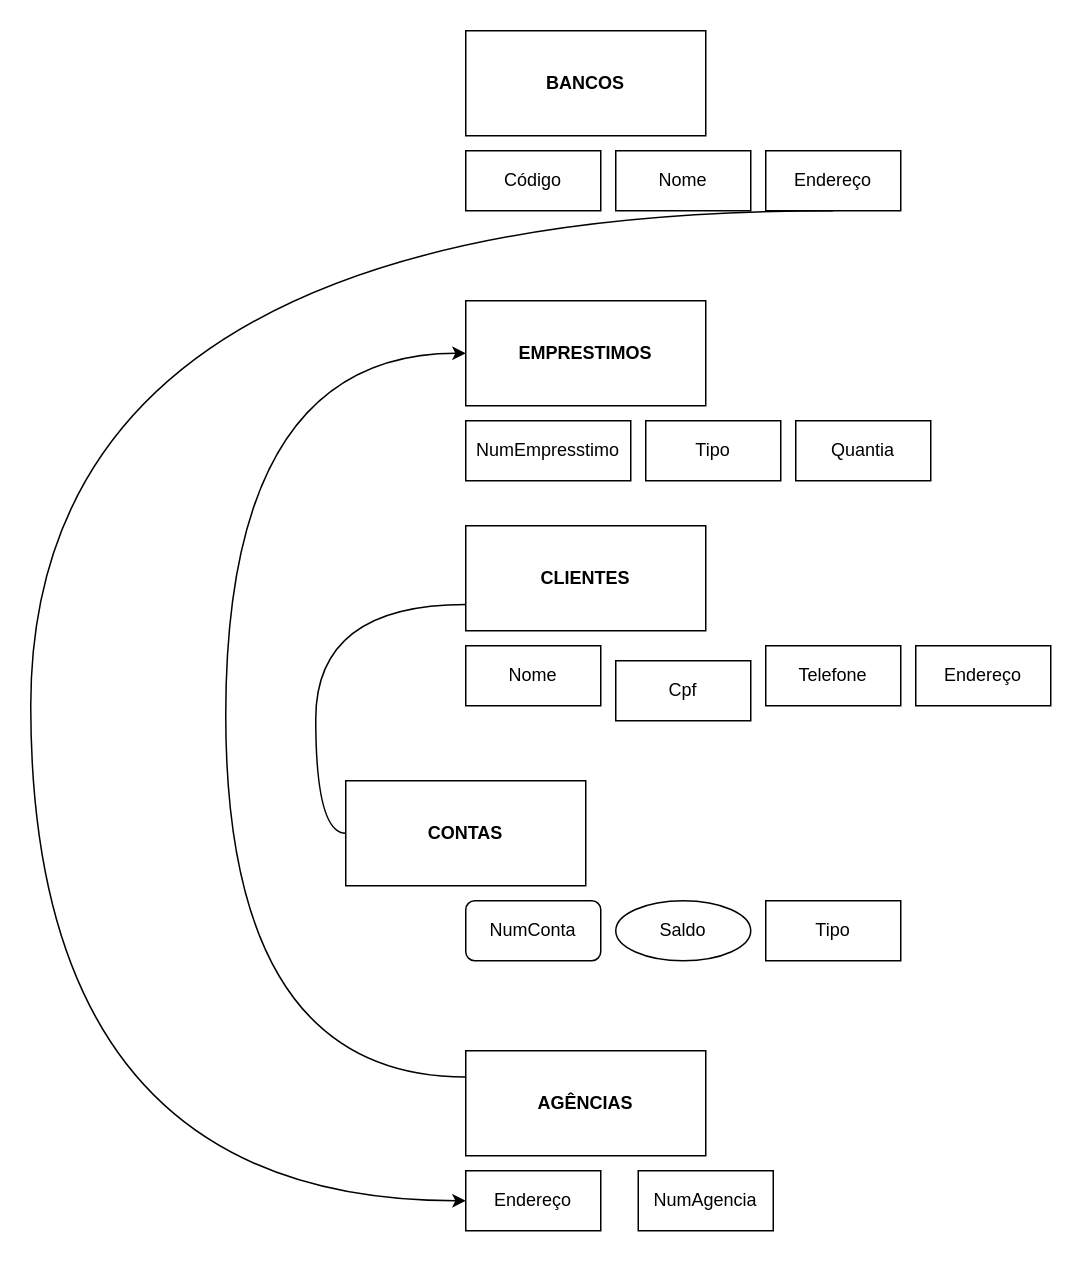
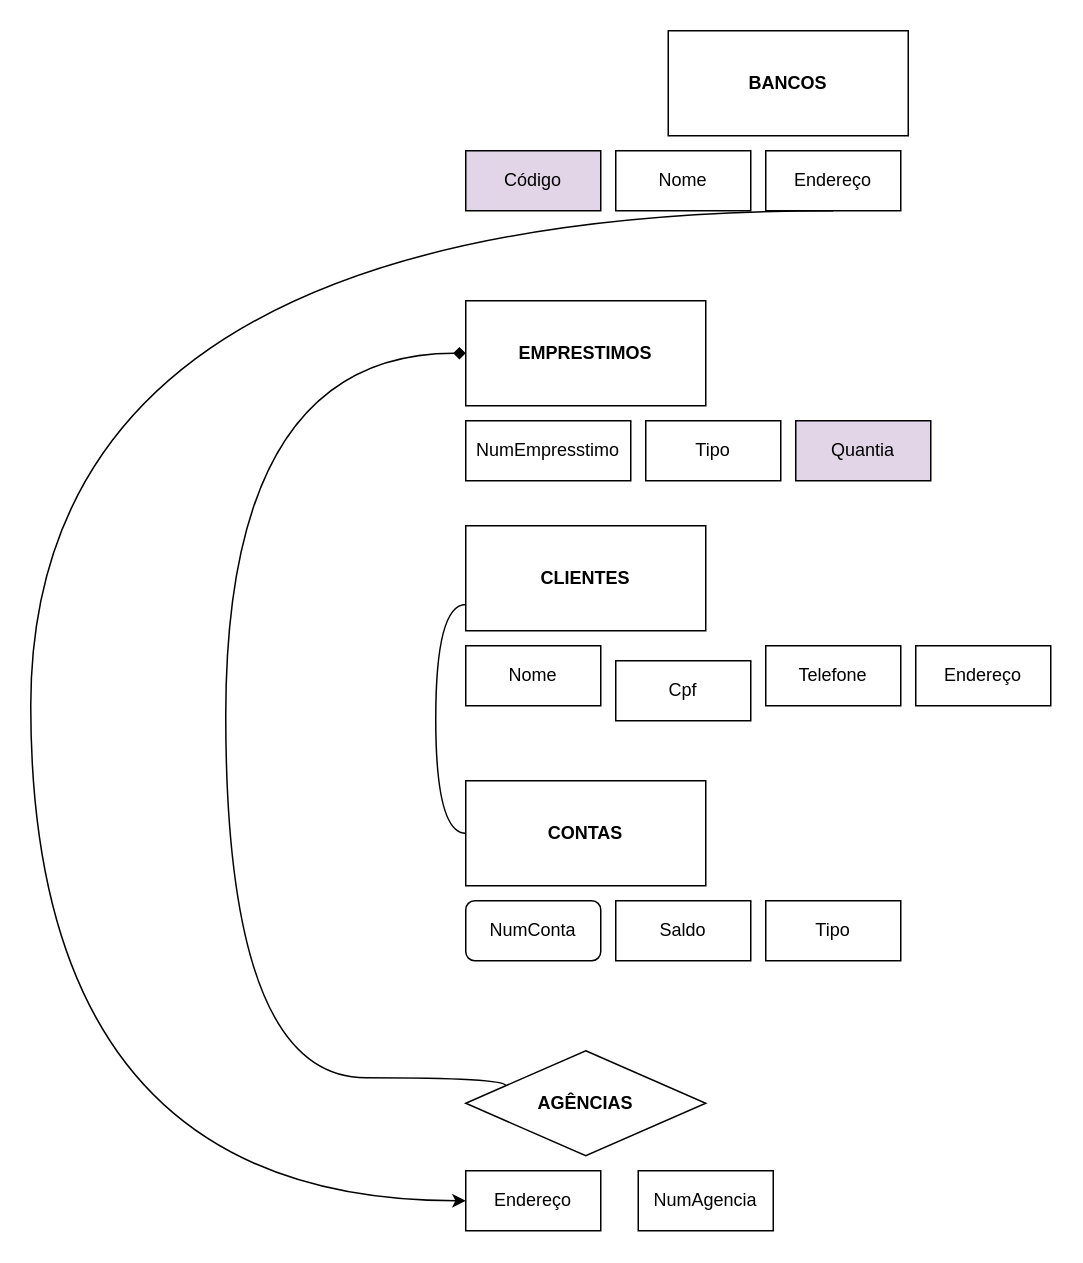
node "BANCOS": moved (586, 83) -> (788, 83)
node "Código": fillcolor #ffffff -> #e1d5e7
edge "AGÊNCIAS" -> "EMPRESTIMOS": arrowhead classic -> diamond
node "Quantia": fillcolor #ffffff -> #e1d5e7
node "CONTAS": moved (466, 833) -> (586, 833)
node "Saldo": shape ellipse -> rectangle
node "AGÊNCIAS": shape rectangle -> diamond
